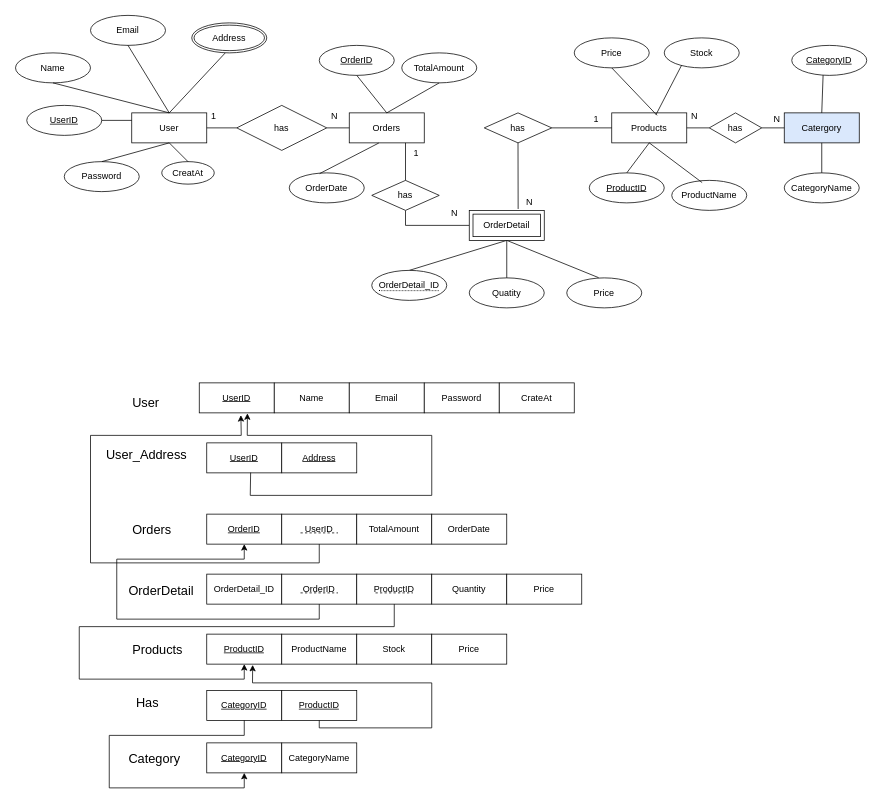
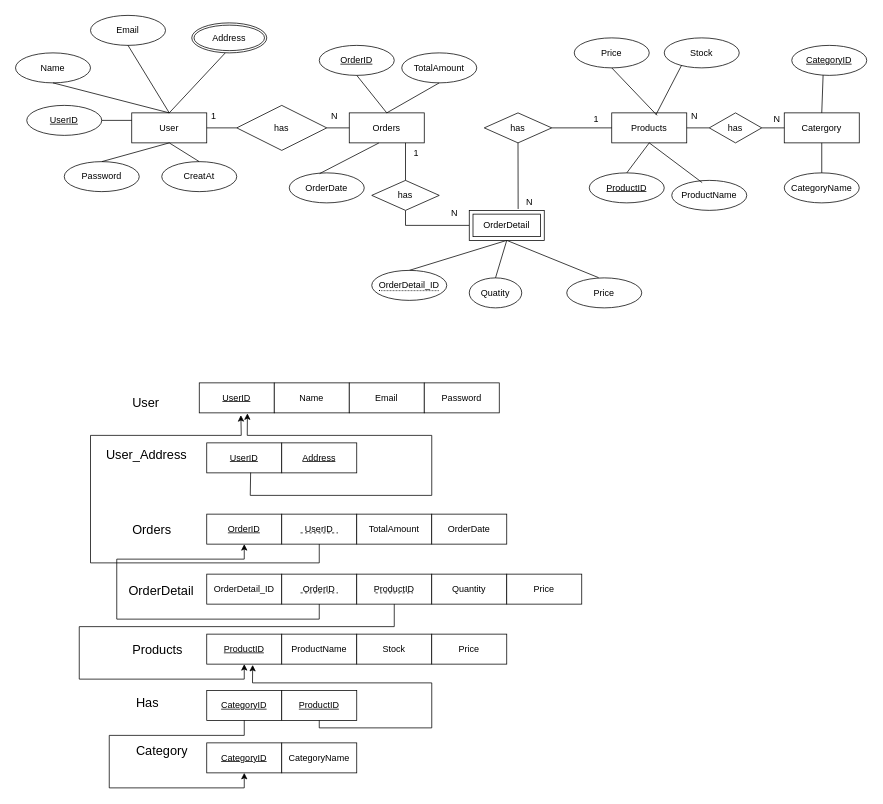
node "Catergory": fillcolor #dae8fc -> #ffffff
node "CreatAt": size 53x23 -> 75x30
node "Quatity": size 75x30 -> 53x30
node "CrateAt": removed
node "Category": moved (154, 758) -> (162, 750)
